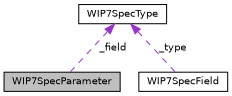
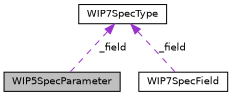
edge "WIP7SpecField" -> "WIP7SpecType": label " _type" -> " _field"
node "WIP7SpecParameter": label "WIP7SpecParameter" -> "WIP5SpecParameter"
